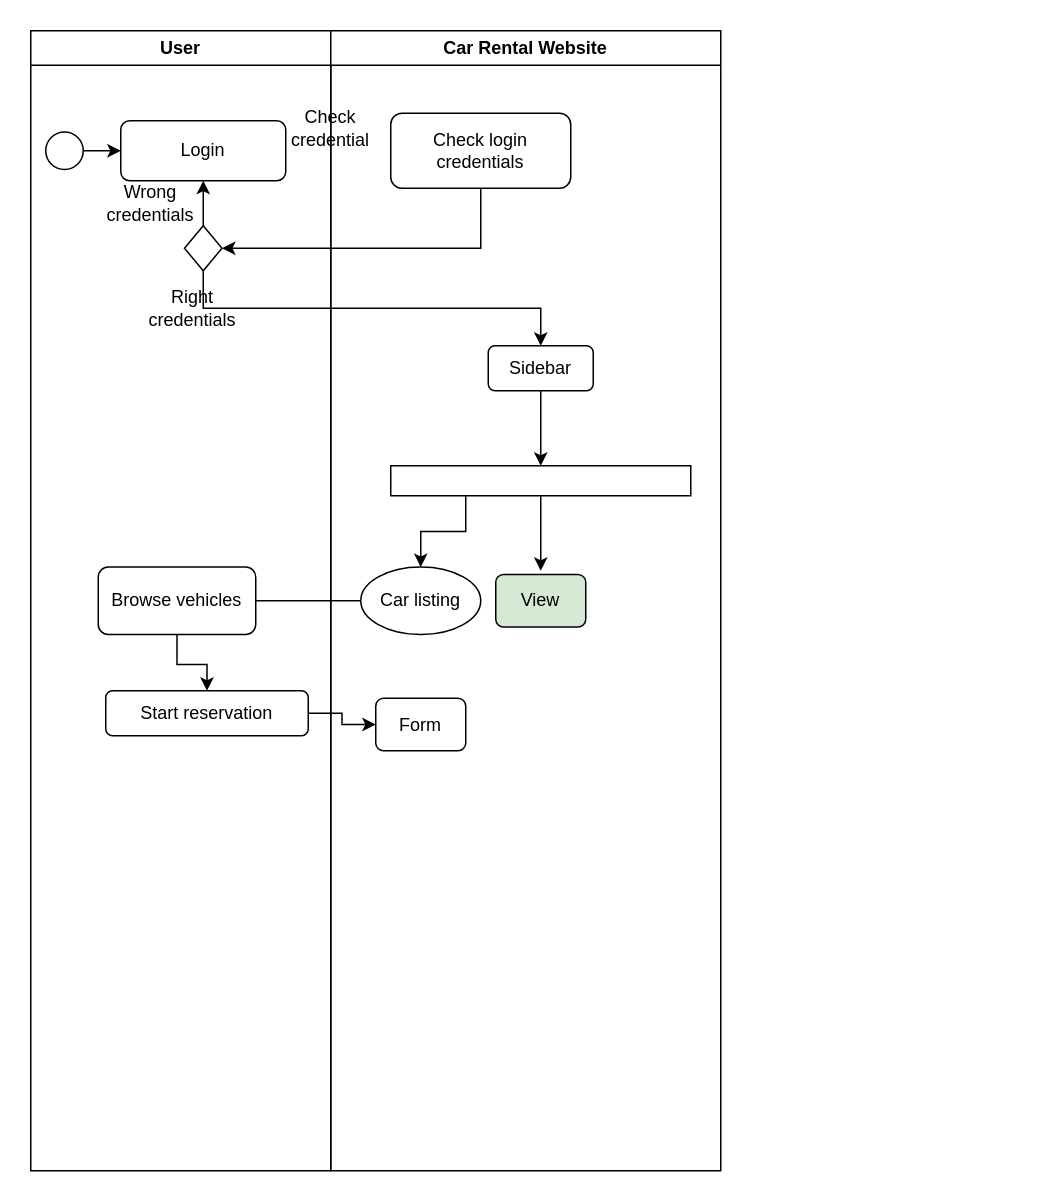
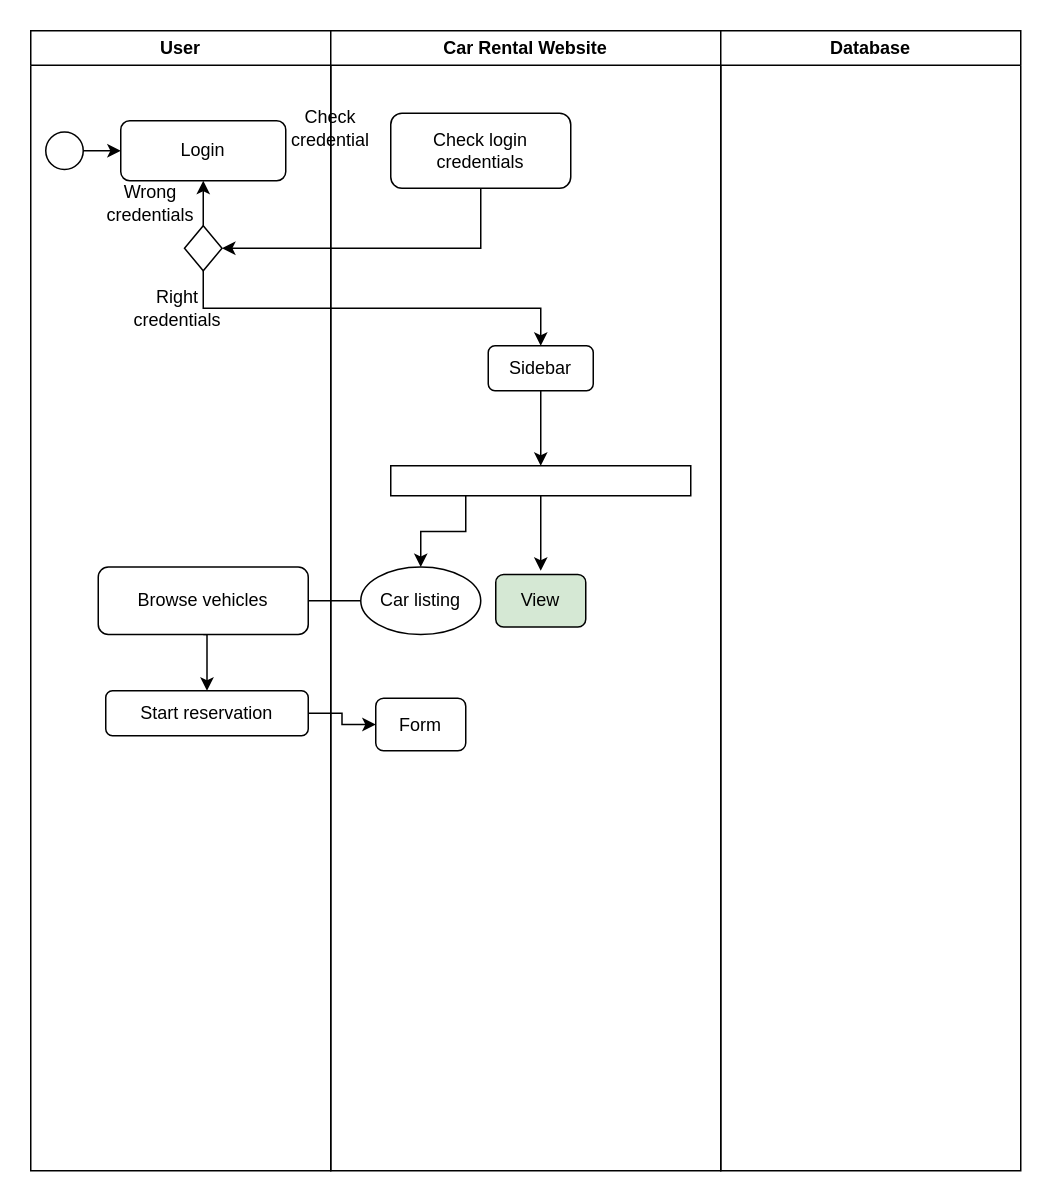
node "Right credentials": moved (192, 308) -> (177, 308)
node "Browse vehicles": size 158x68 -> 210x68
node "Database": added
